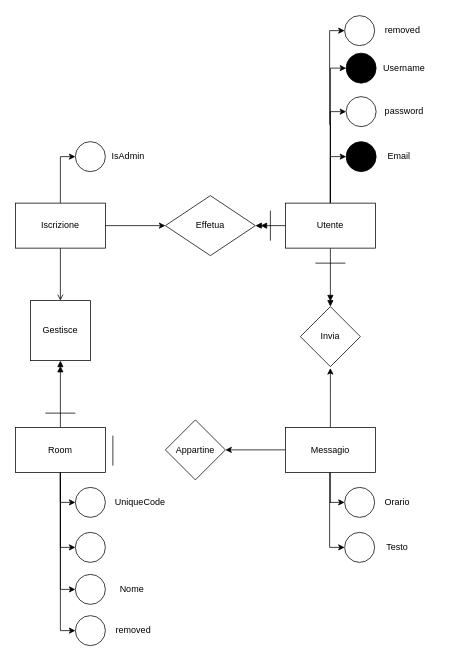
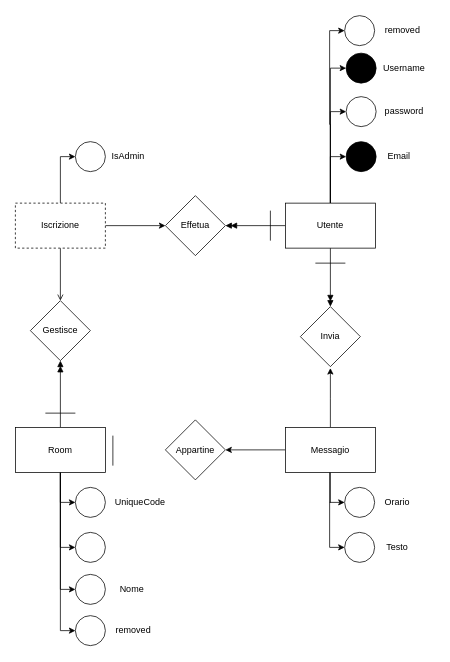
node "Iscrizione": style solid -> dashed
node "Effetua": size 90x60 -> 60x60
node "Gestisce": shape rectangle -> diamond
